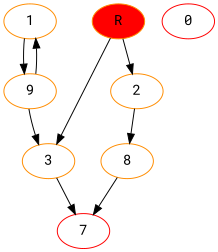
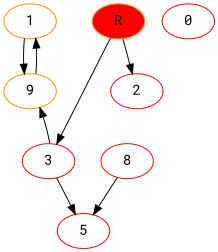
node "2": color darkorange -> red
edge "2" -> "8": removed
edge "9" -> "3": reversed
node "3": color darkorange -> red
node "8": color darkorange -> red
node "7": label "7" -> "5"
